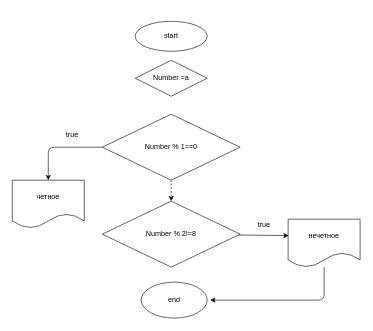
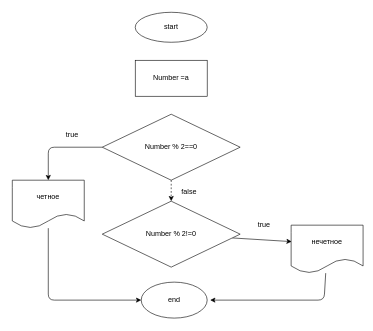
node "start": moved (171, 36) -> (171, 27)
node "Number =a": shape diamond -> rectangle
node "Number % 1==0": label "Number % 1==0" -> "Number % 2==0"
node "false": added
node "Number % 2!=8": label "Number % 2!=8" -> "Number % 2!=0"
node "нечетное": moved (324, 243) -> (327, 249)
edge "четное" -> "end": added
